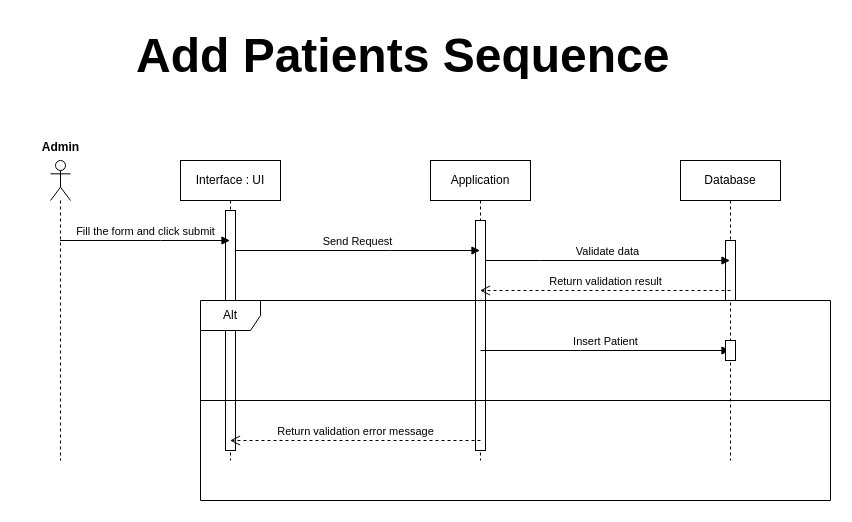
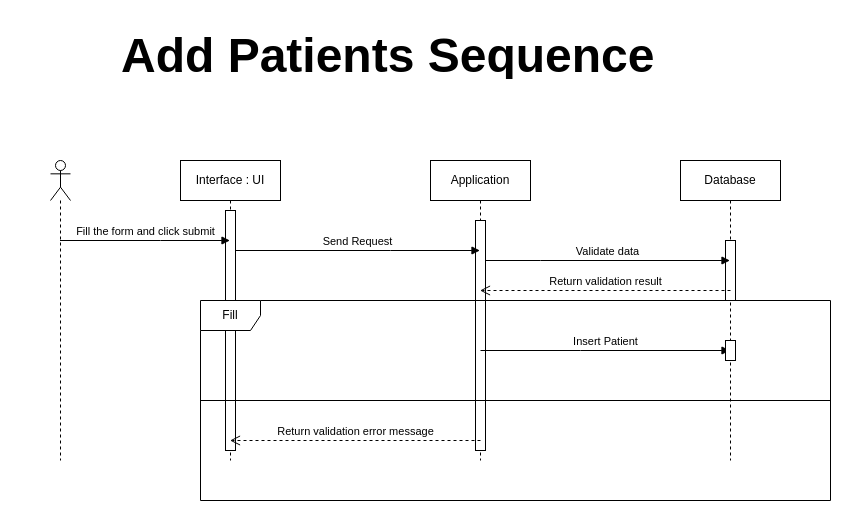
node "Add Patients Sequence": moved (406, 49) -> (391, 49)
node "Admin": removed
node "Alt": label "Alt" -> "Fill"
